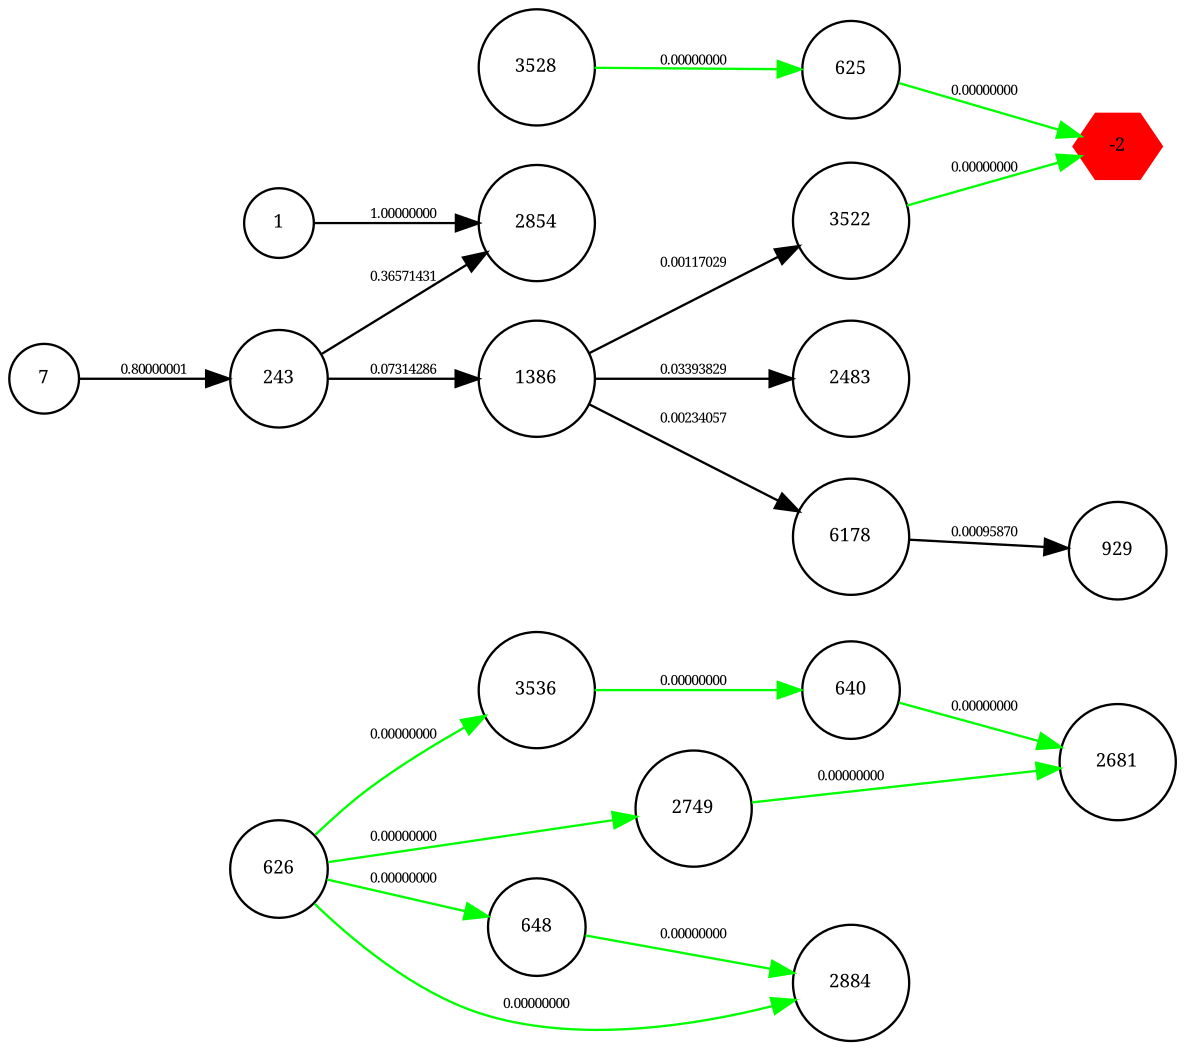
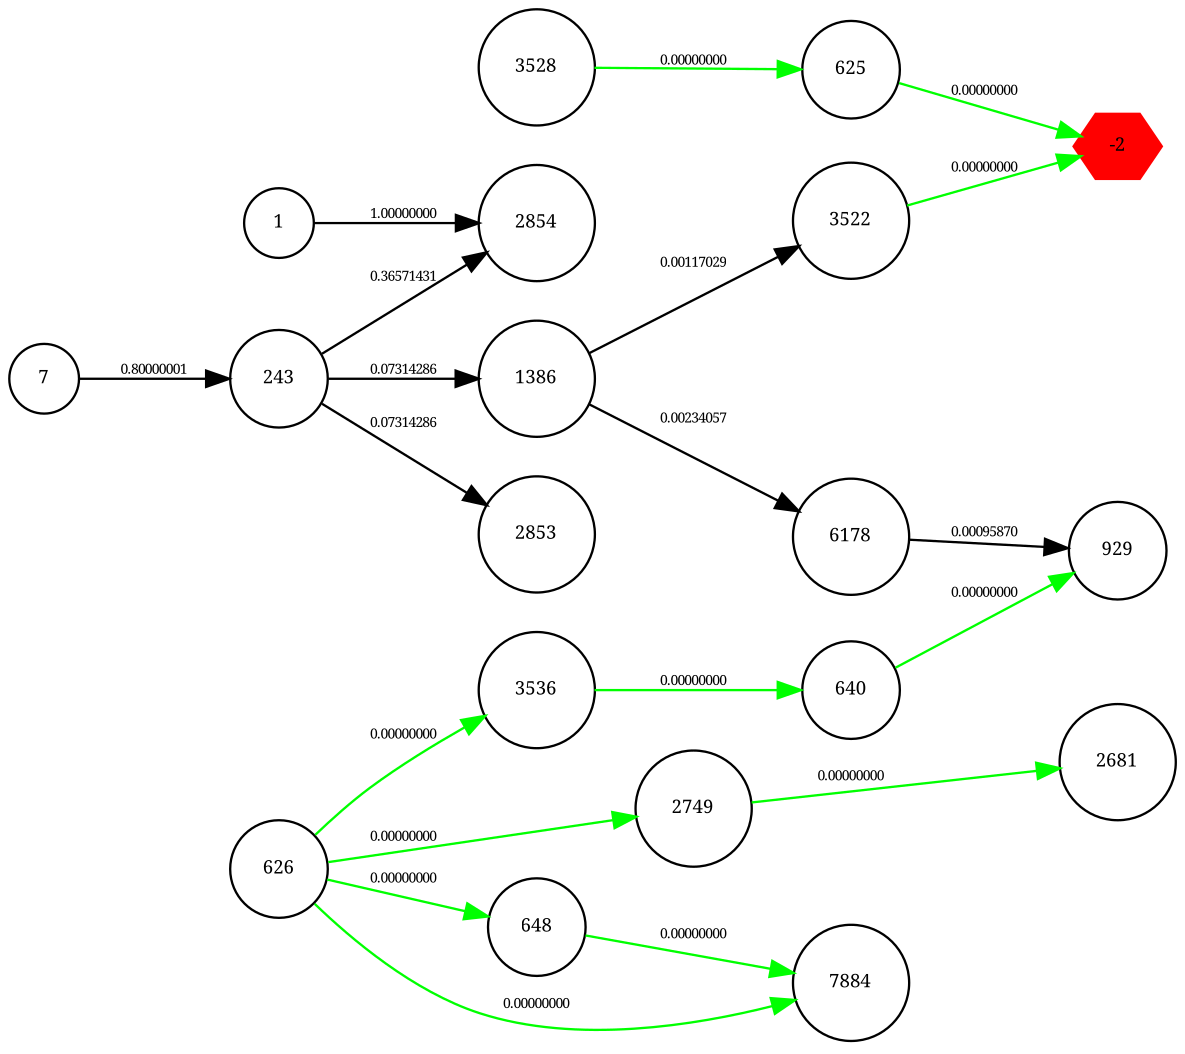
node "2483": removed
node "2853": added
edge "640" -> "2681": now "640" -> "929"
node "2884": label "2884" -> "7884"
